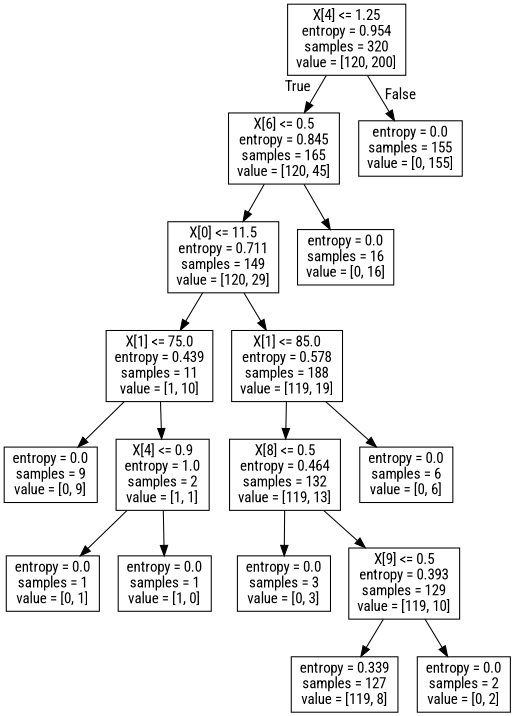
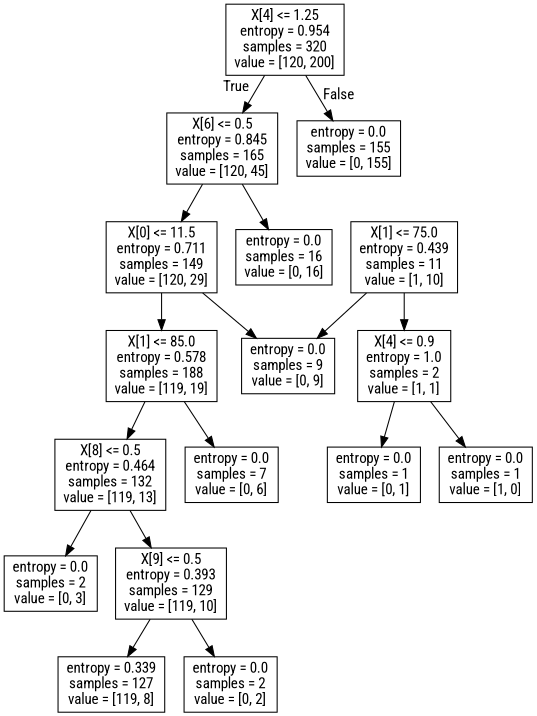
edge "X[0] <= 11.5 entropy = 0.711 samples = 149 value = [120, 29]" -> "X[1] <= 75.0 entropy = 0.439 samples = 11 value = [1, 10]": now "X[0] <= 11.5 entropy = 0.711 samples = 149 value = [120, 29]" -> "entropy = 0.0 samples = 9 value = [0, 9]"
node "entropy = 0.0 samples = 6 value = [0, 6]": label "entropy = 0.0 samples = 6 value = [0, 6]" -> "entropy = 0.0 samples = 7 value = [0, 6]"
node "entropy = 0.0 samples = 3 value = [0, 3]": label "entropy = 0.0 samples = 3 value = [0, 3]" -> "entropy = 0.0 samples = 2 value = [0, 3]"
